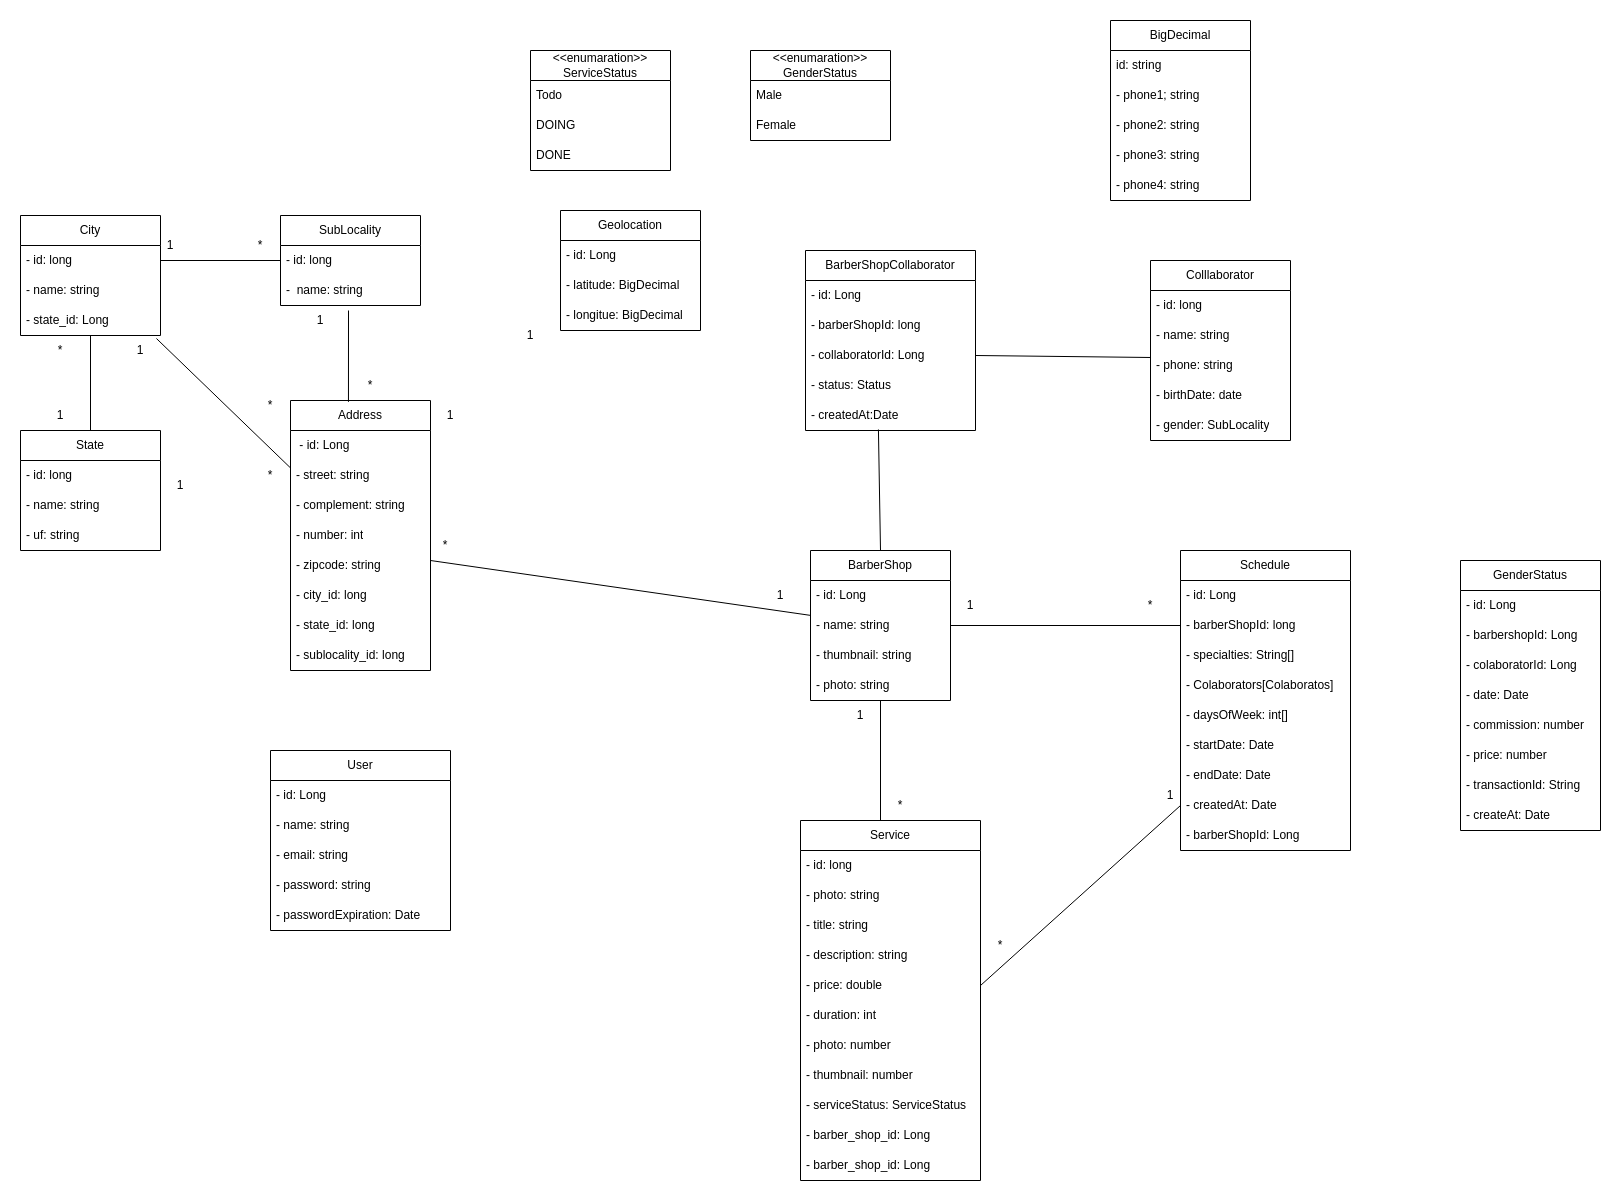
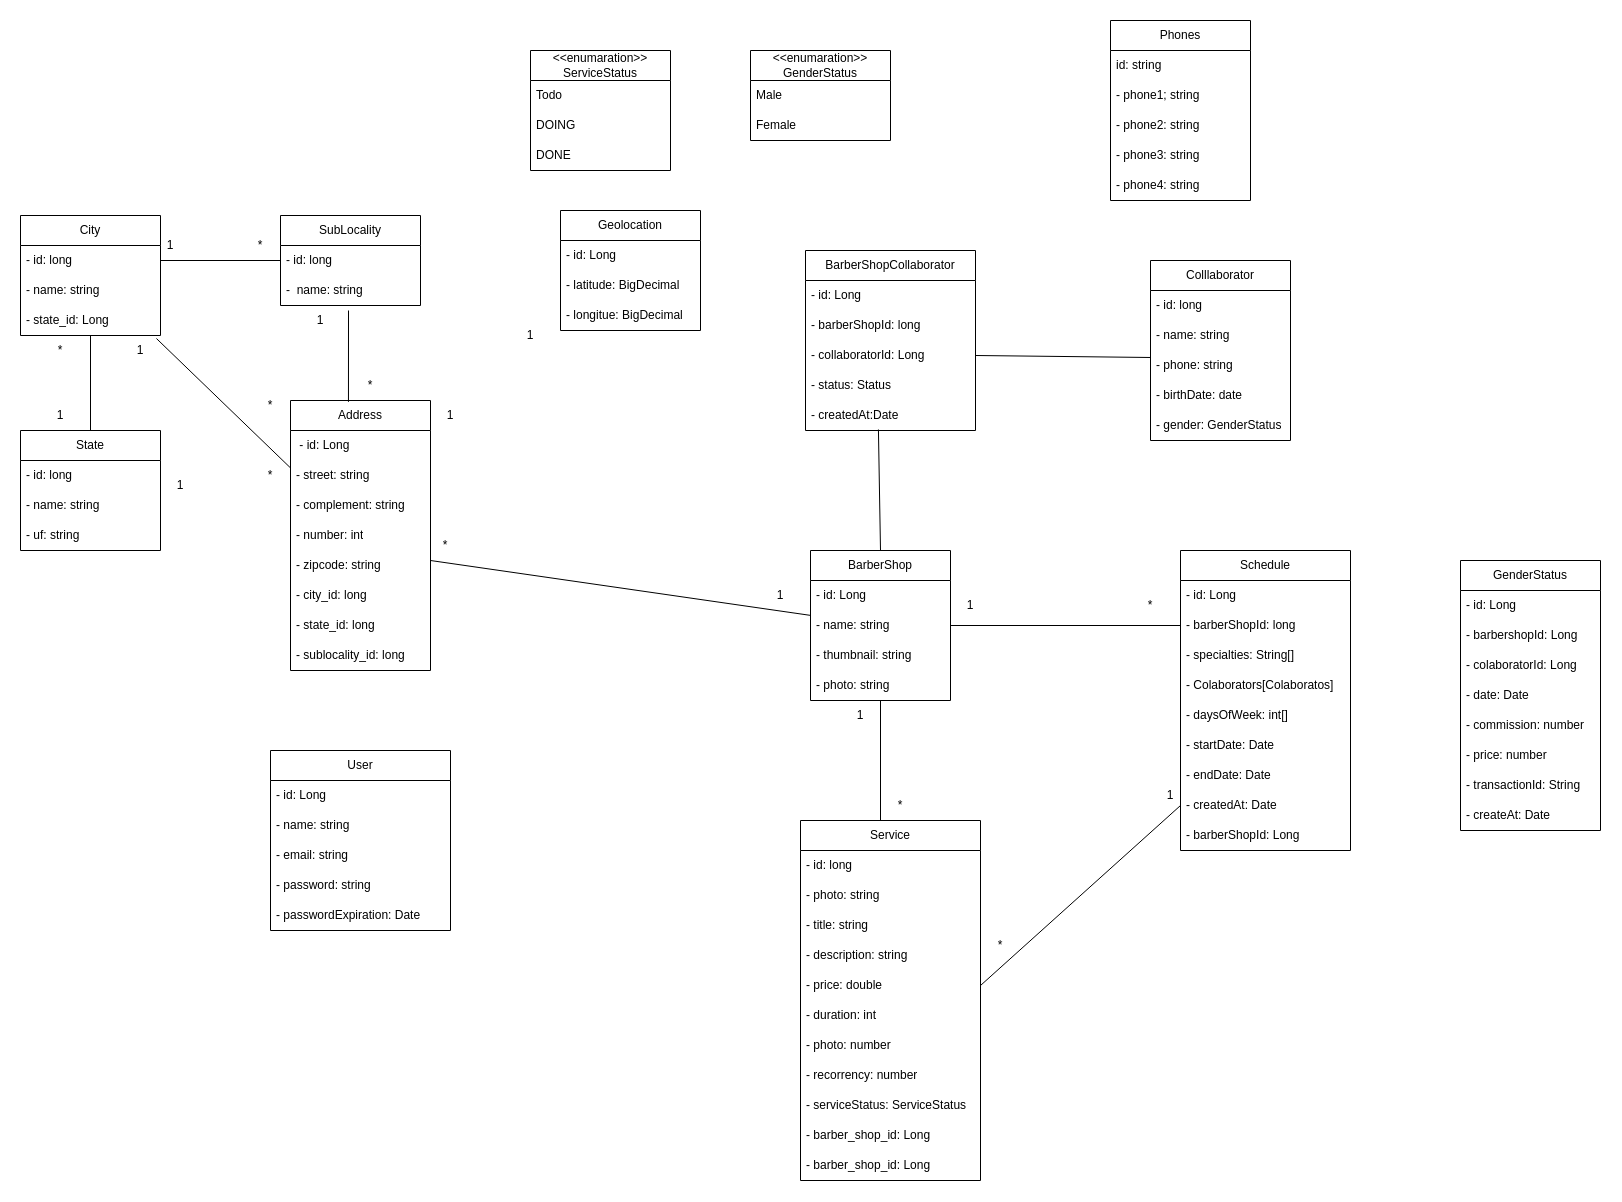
node "BigDecimal": label "BigDecimal" -> "Phones"
node "- gender: SubLocality": label "- gender: SubLocality" -> "- gender: GenderStatus"
node "- thumbnail: number": label "- thumbnail: number" -> "- recorrency: number"
